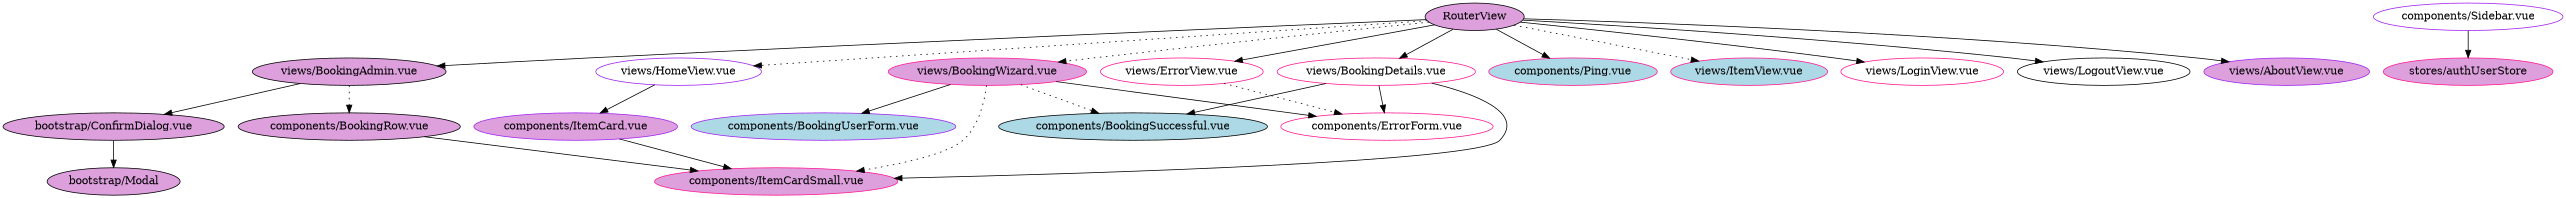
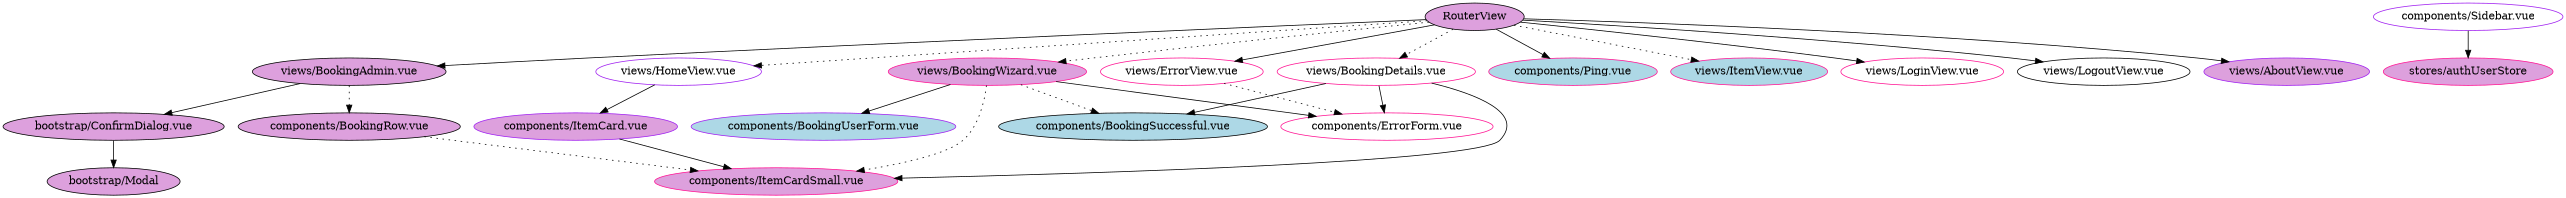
edge "RouterView" -> "views/BookingDetails.vue": style solid -> dotted
edge "components/BookingRow.vue" -> "components/ItemCardSmall.vue": style solid -> dotted
